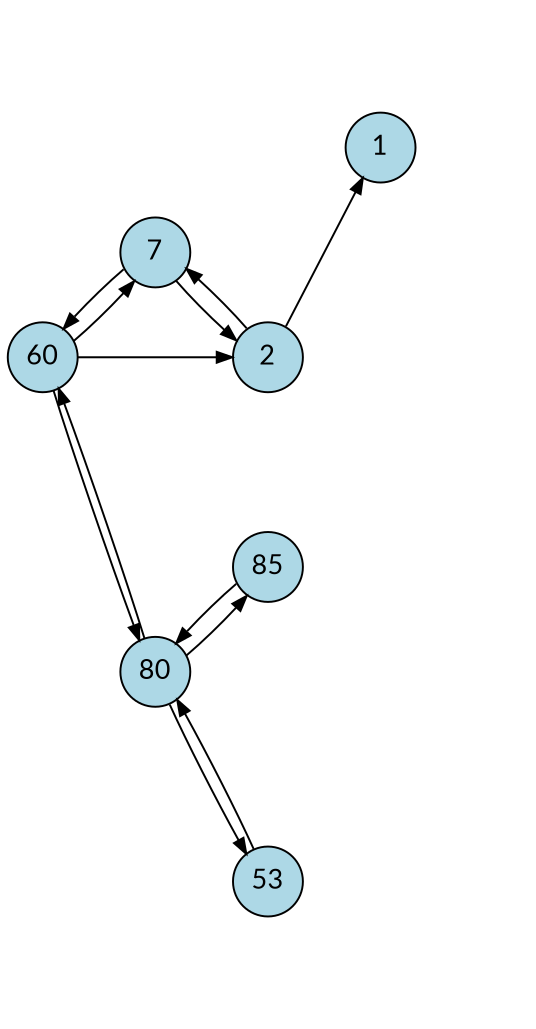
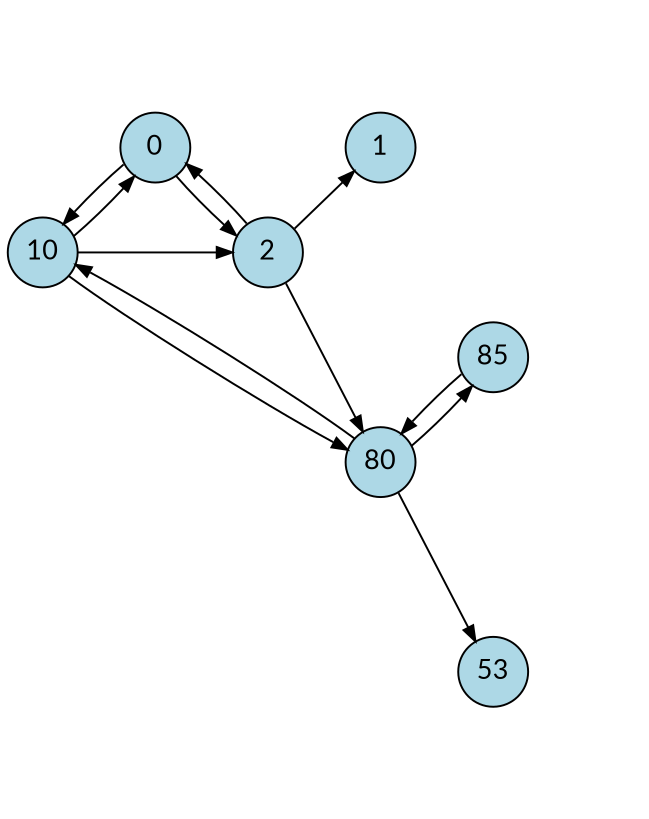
node "7": label "7" -> "0"
node "60": label "60" -> "10"
edge "53" -> "80": now "2" -> "80"
